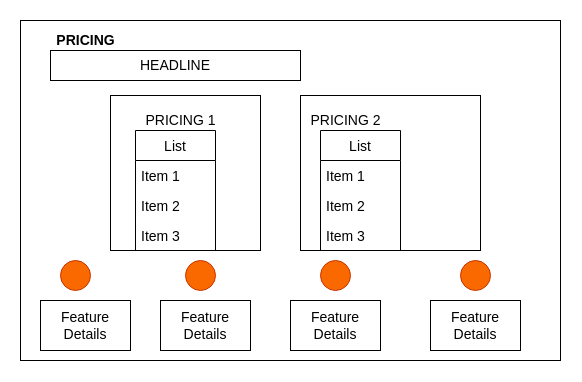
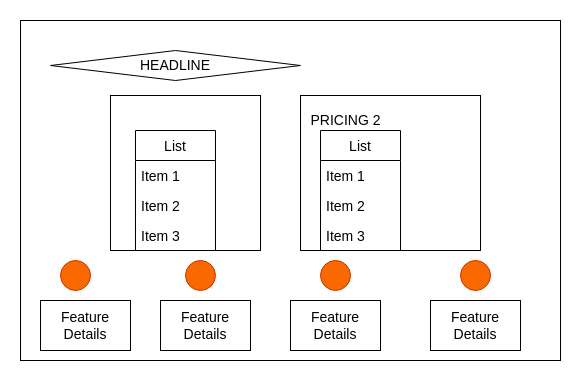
node "PRICING": removed
node "HEADLINE": shape rectangle -> diamond
node "PRICING 1": removed
